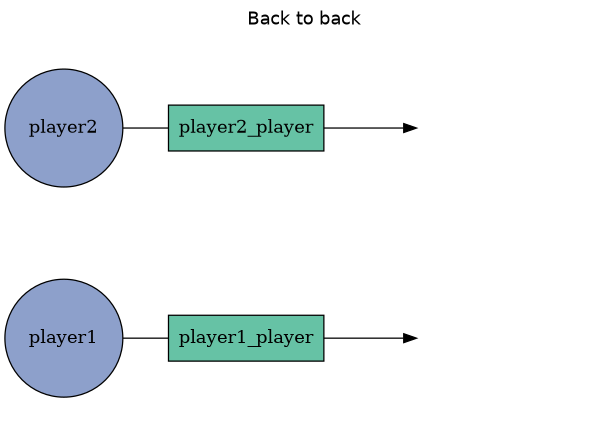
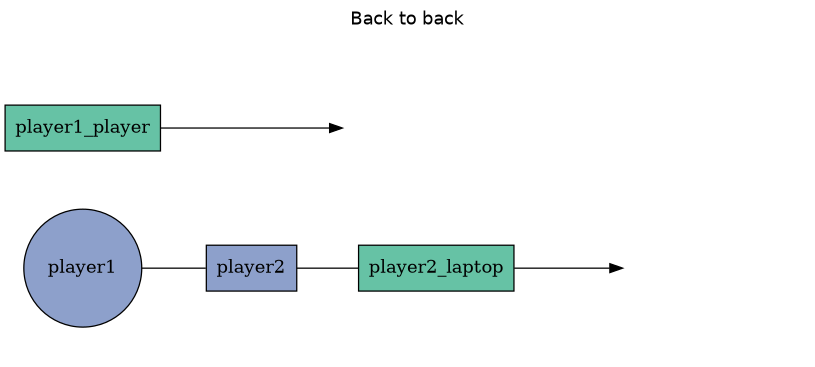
node "player2": shape circle -> box
node "player2_player": label "player2_player" -> "player2_laptop"
edge "player1" -- "player1_player": now "player1" -- "player2"
